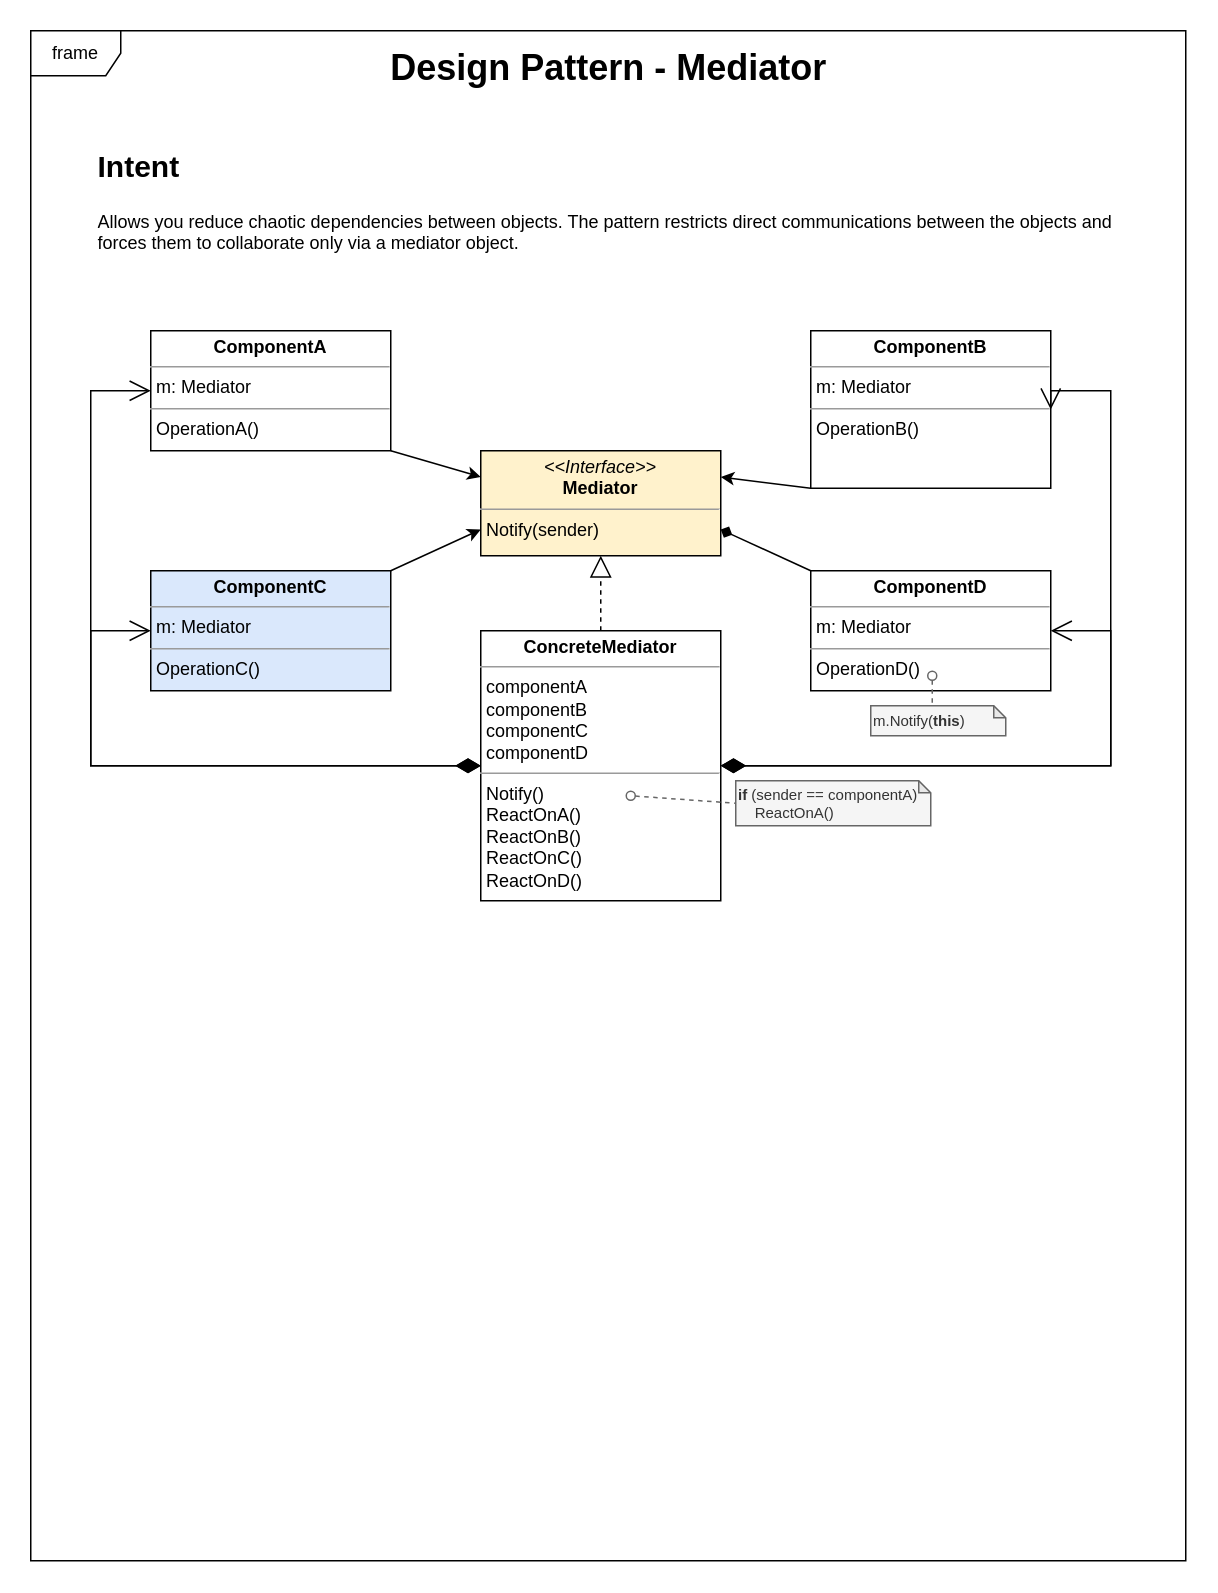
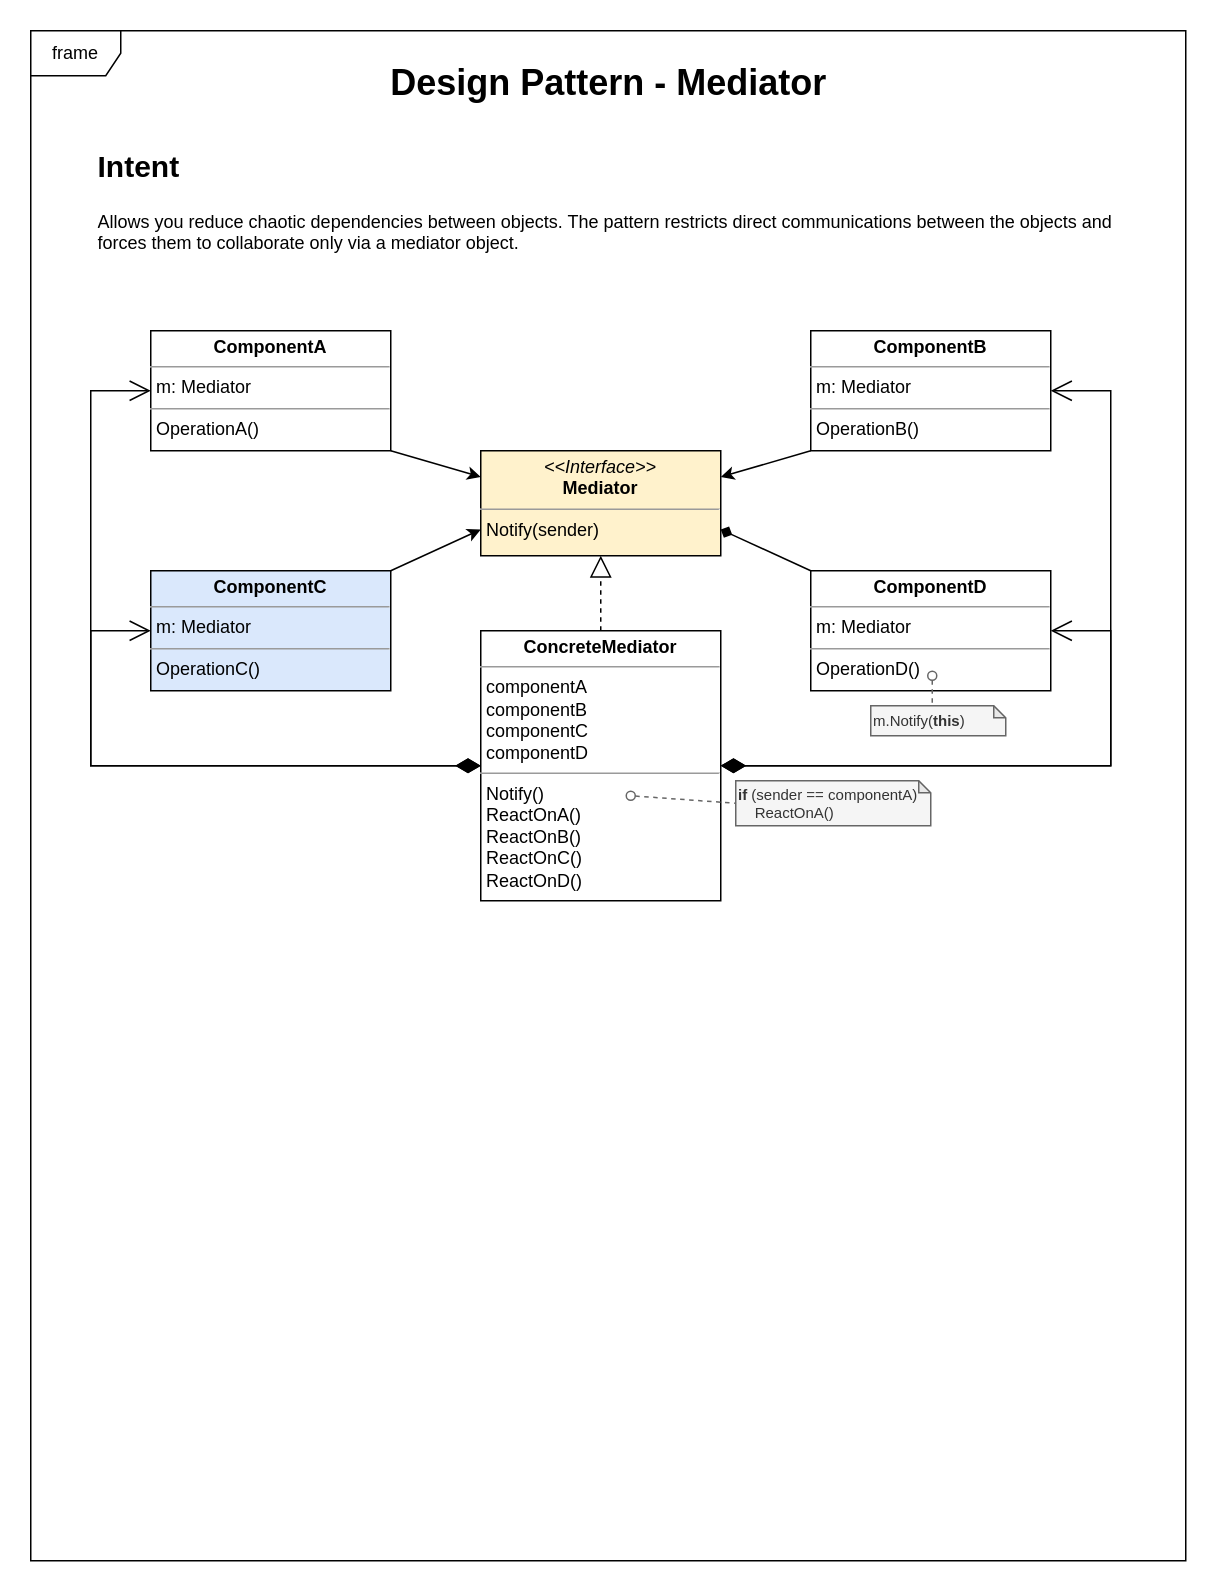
node "Design Pattern - Mediator": moved (608, 68) -> (608, 83)
node "ComponentB m: Mediator OperationB()": size 240x158 -> 240x120
